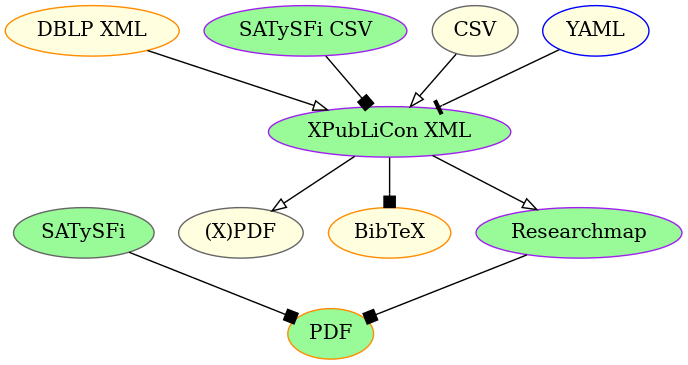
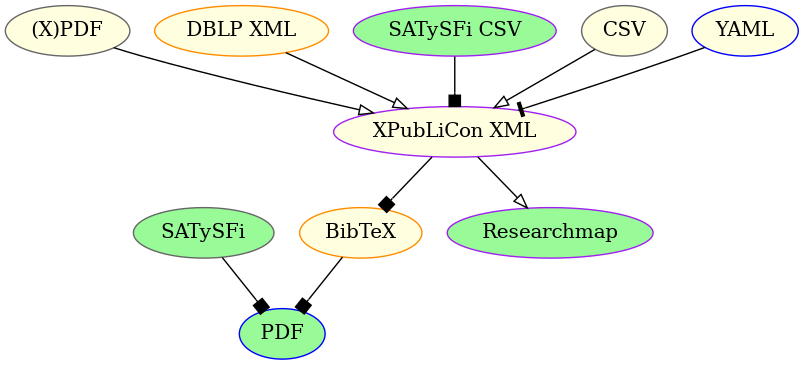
node "XPubLiCon XML": fillcolor palegreen -> lightyellow
edge "XPubLiCon XML" -> "(X)PDF": reversed
edge "Researchmap" -> "PDF": now "BibTeX" -> "PDF"
node "PDF": color darkorange -> blue
